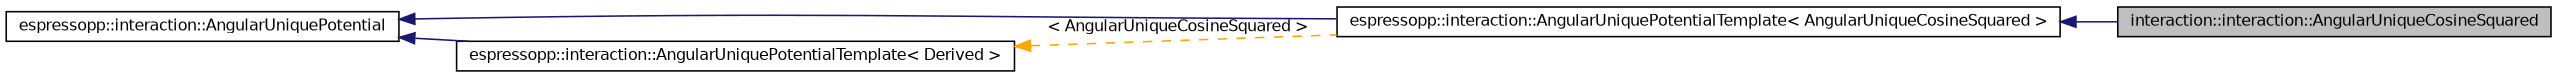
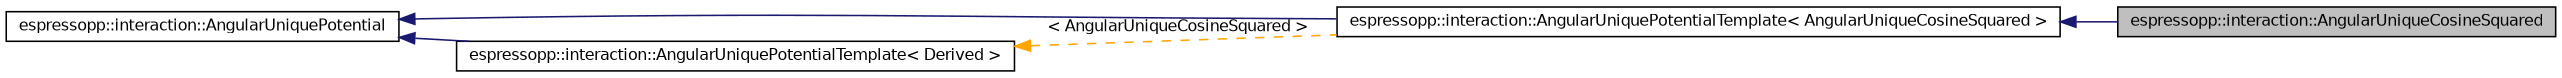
node "interaction::interaction::AngularUniqueCosineSquared": label "interaction::interaction::AngularUniqueCosineSquared" -> "espressopp::interaction::AngularUniqueCosineSquared"
